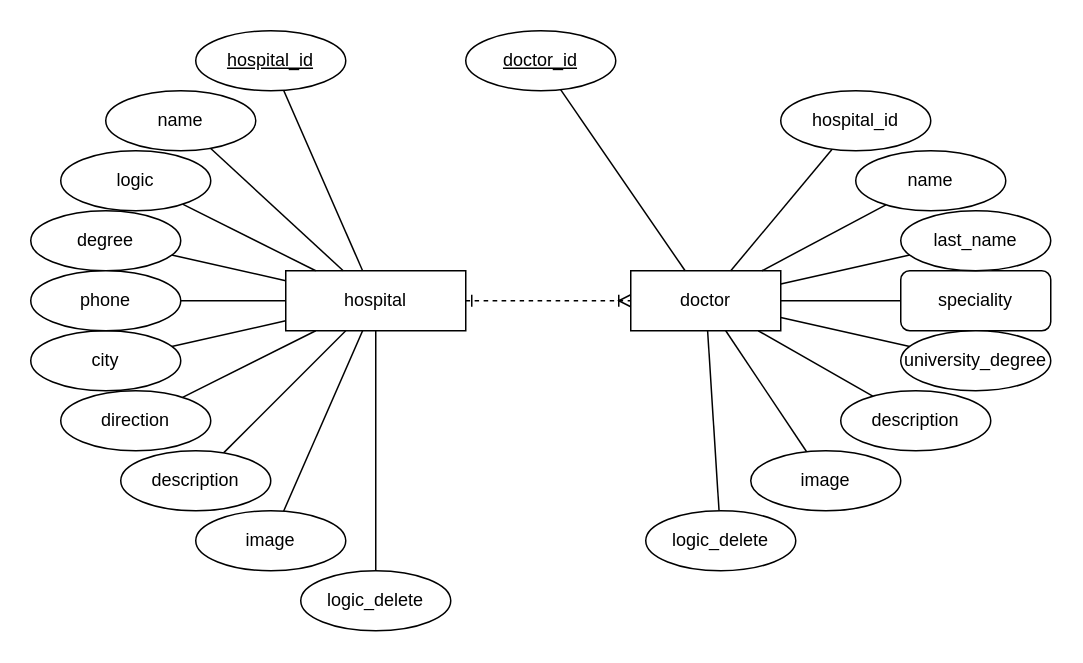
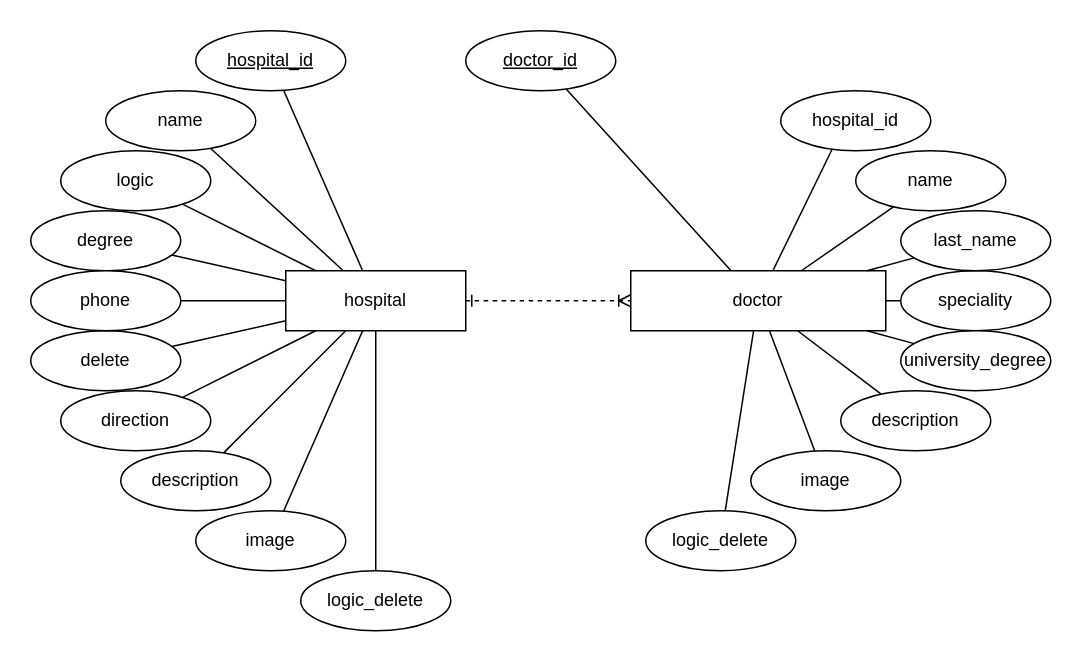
node "doctor": size 150x60 -> 255x60
node "speciality": shape rounded rectangle -> ellipse
node "city": label "city" -> "delete"
